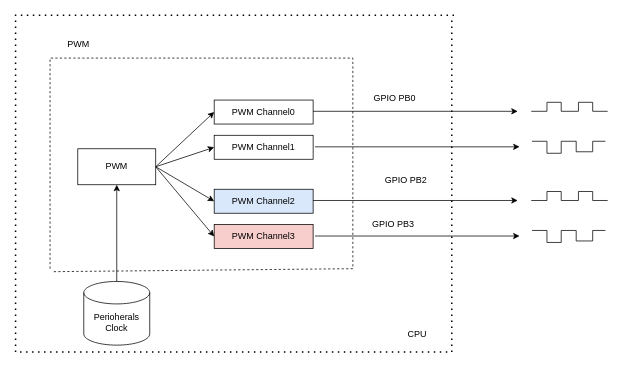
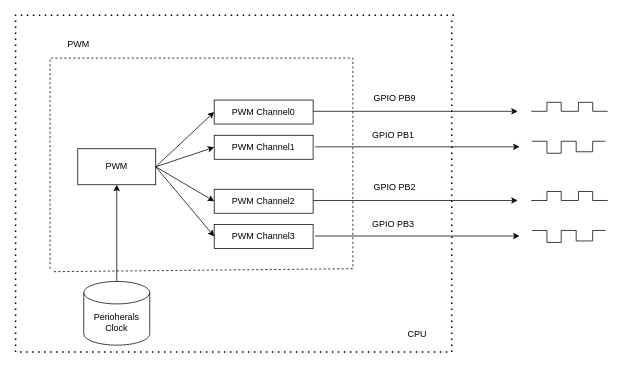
node "GPIO PB0": label "GPIO PB0" -> "GPIO PB9"
node "GPIO PB1": added
node "GPIO PB2": moved (406, 180) -> (395, 188)
node "PWM Channel2": fillcolor #dae8fc -> #ffffff
node "PWM Channel3": fillcolor #f8cecc -> #ffffff
